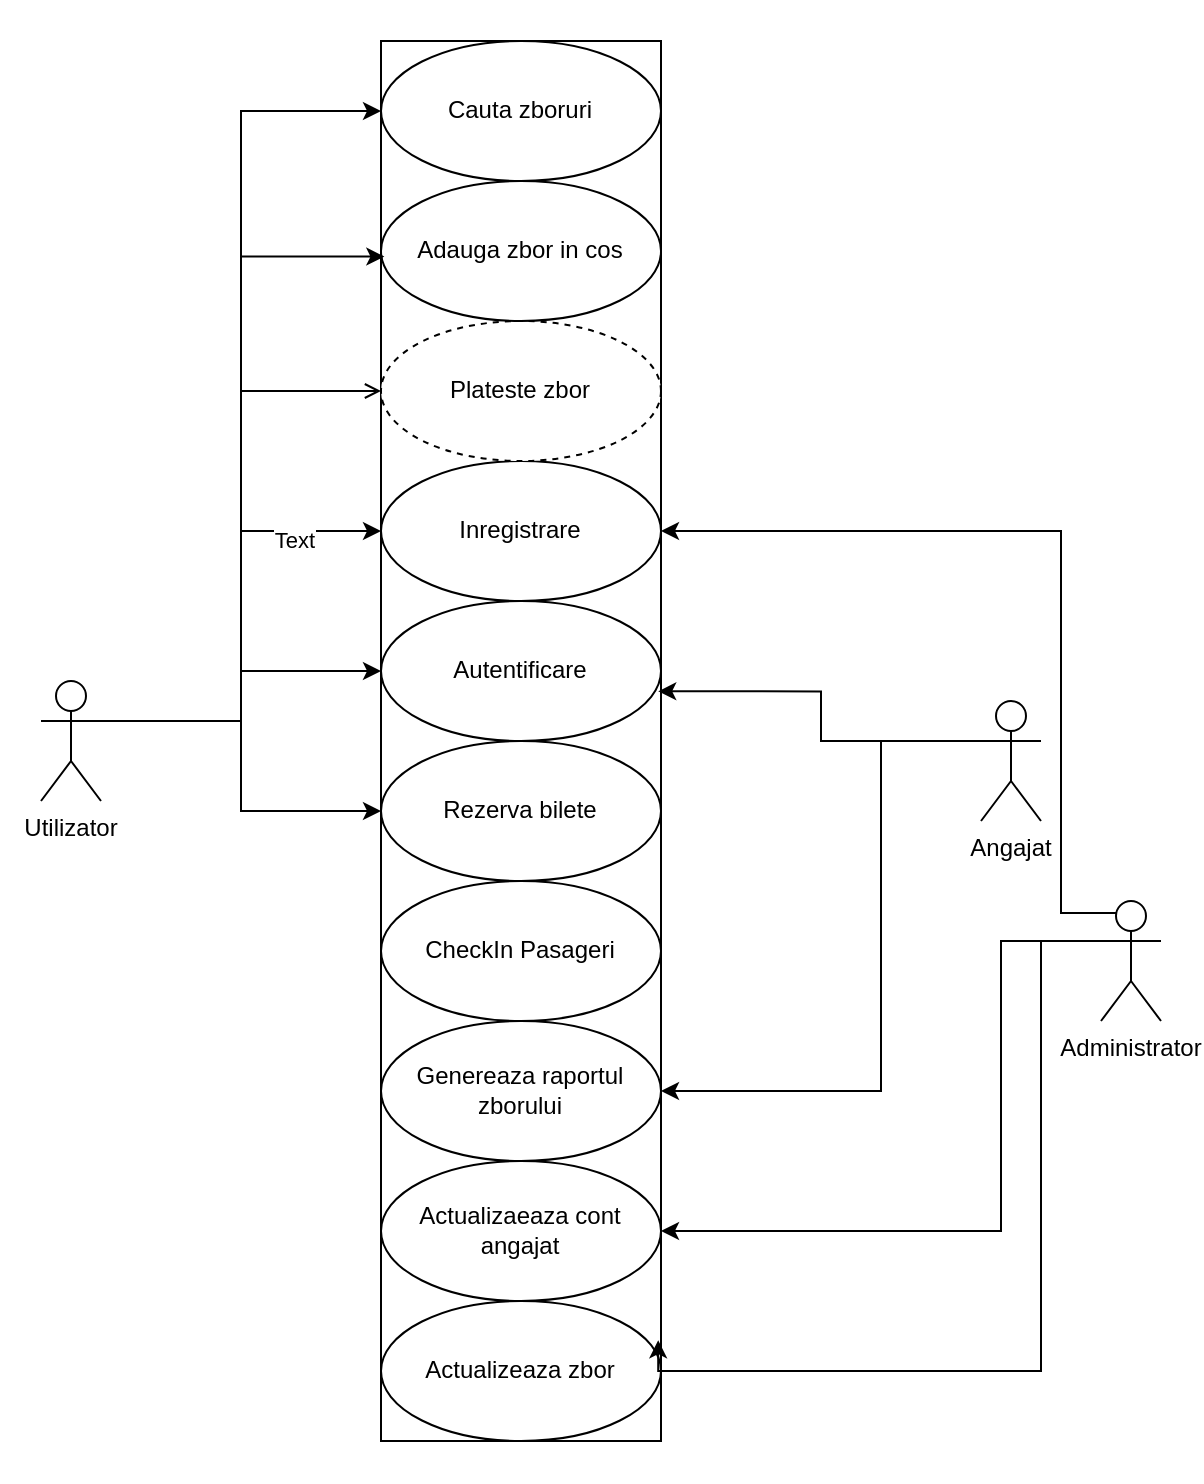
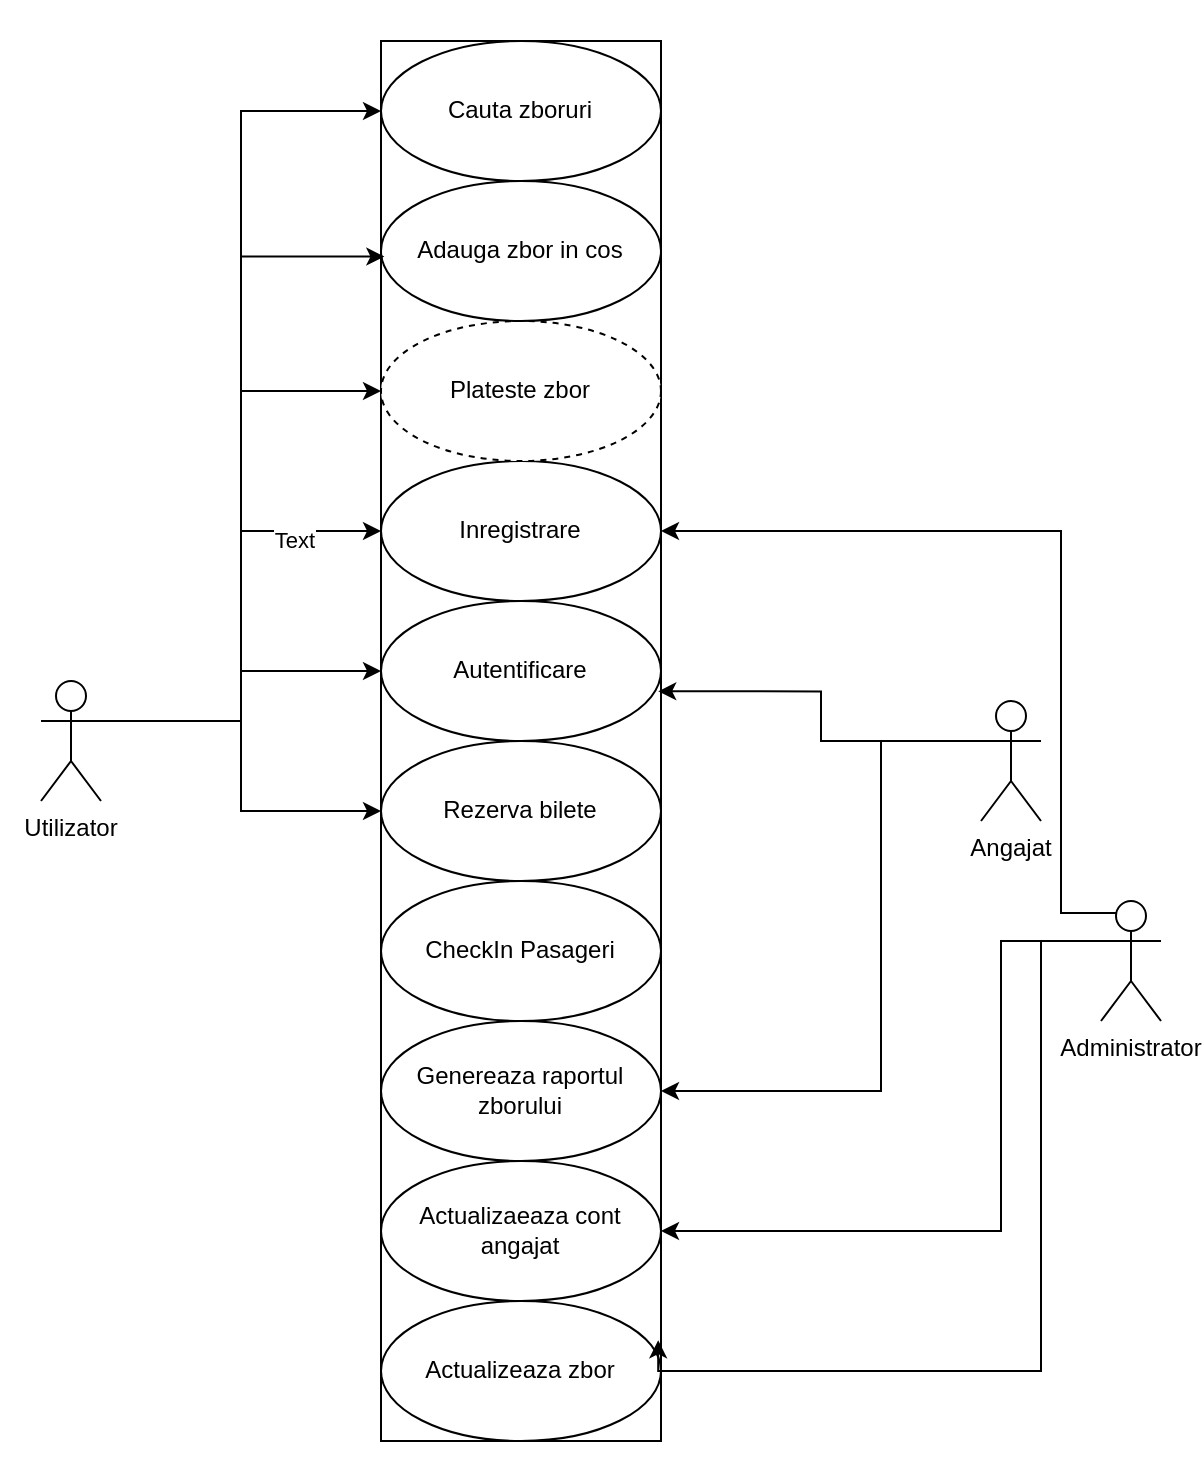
edge "Utilizator" -> "Plateste zbor": arrowhead open -> classic
